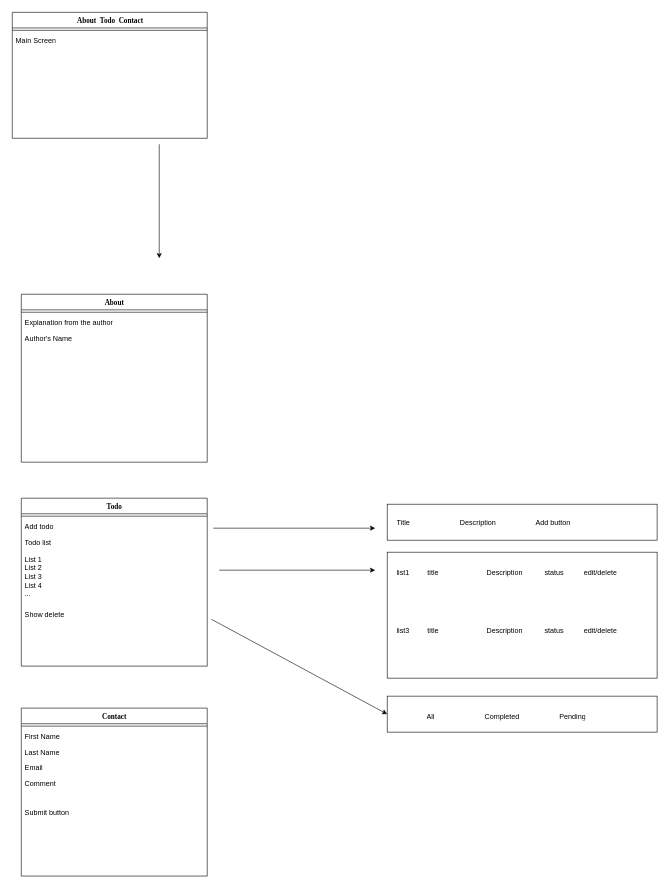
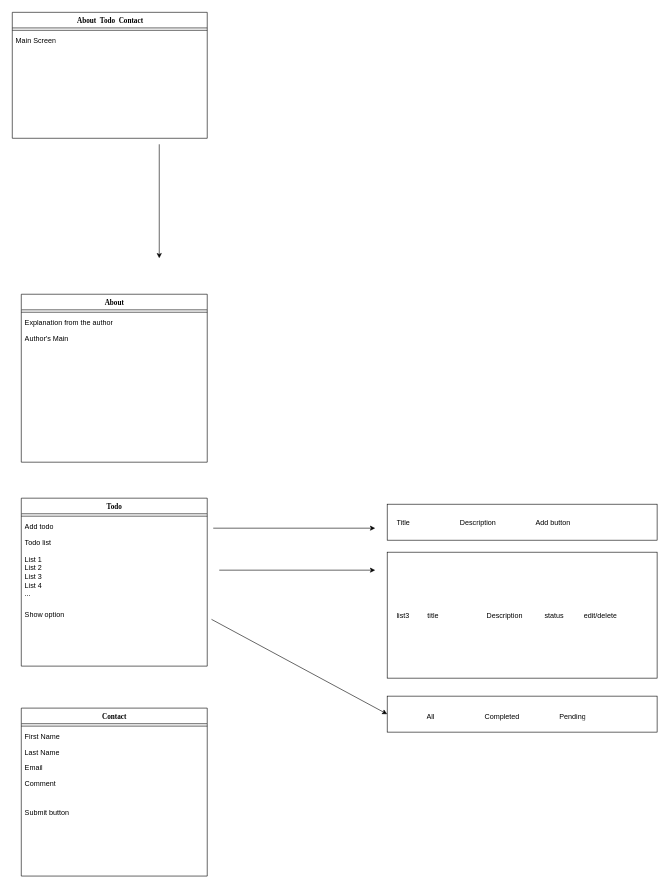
node "Author's Name": label "Author's Name" -> "Author's Main"
node "list1 title Description status edit/delete": removed
node "Show delete": label "Show delete" -> "Show option"
node "list3 title Description status edit/delete": moved (516, 630) -> (516, 615)
